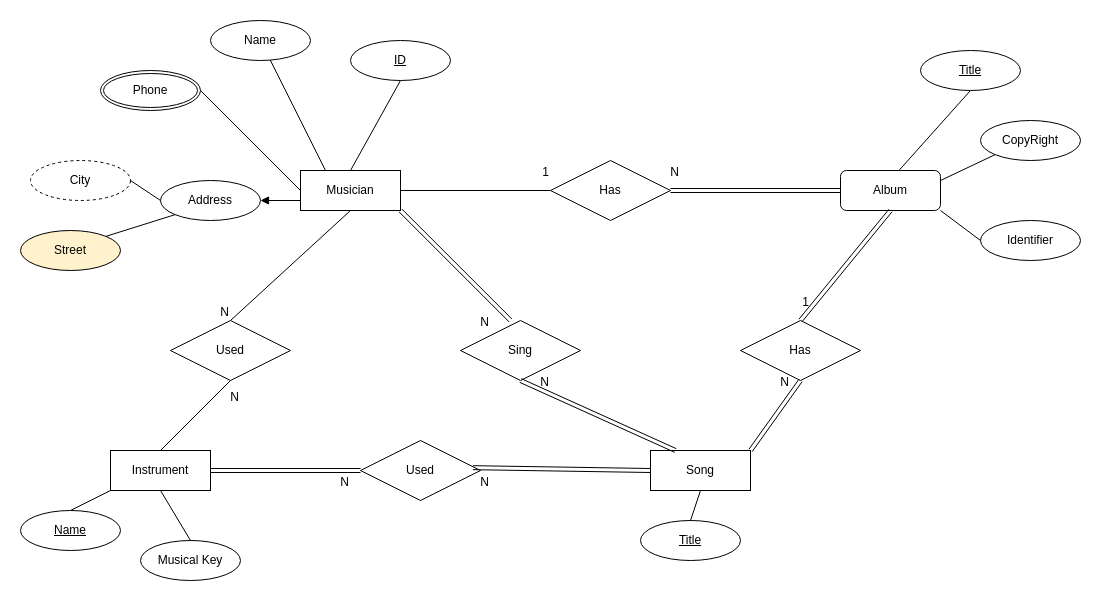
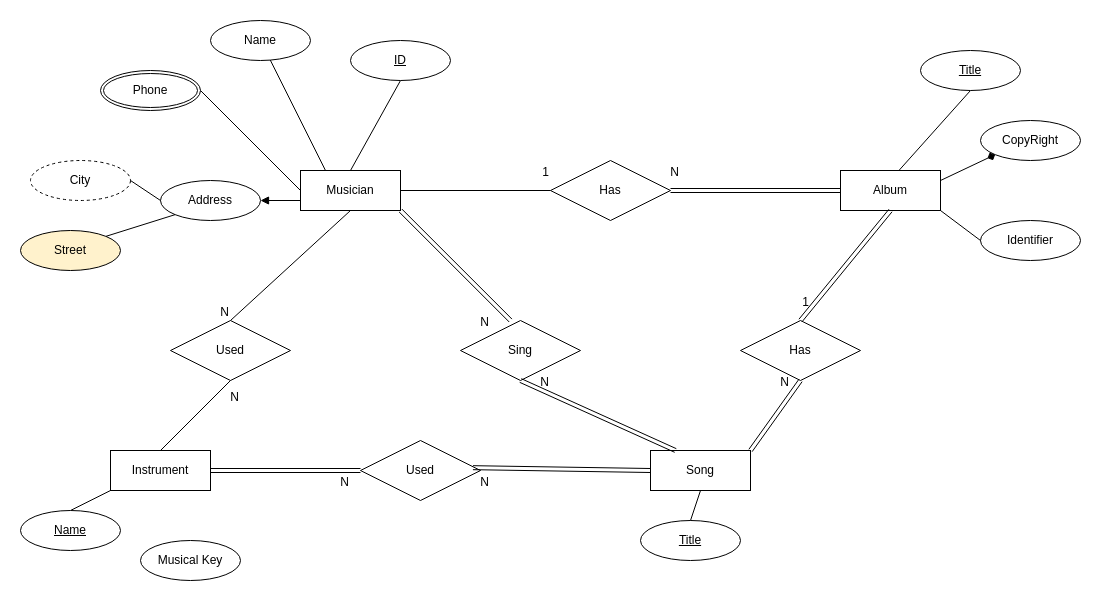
edge "CopyRight" -- "Album": arrowhead none -> diamond
node "Album": shape rounded rectangle -> rectangle
edge "Instrument" -- "Musical Key": removed
